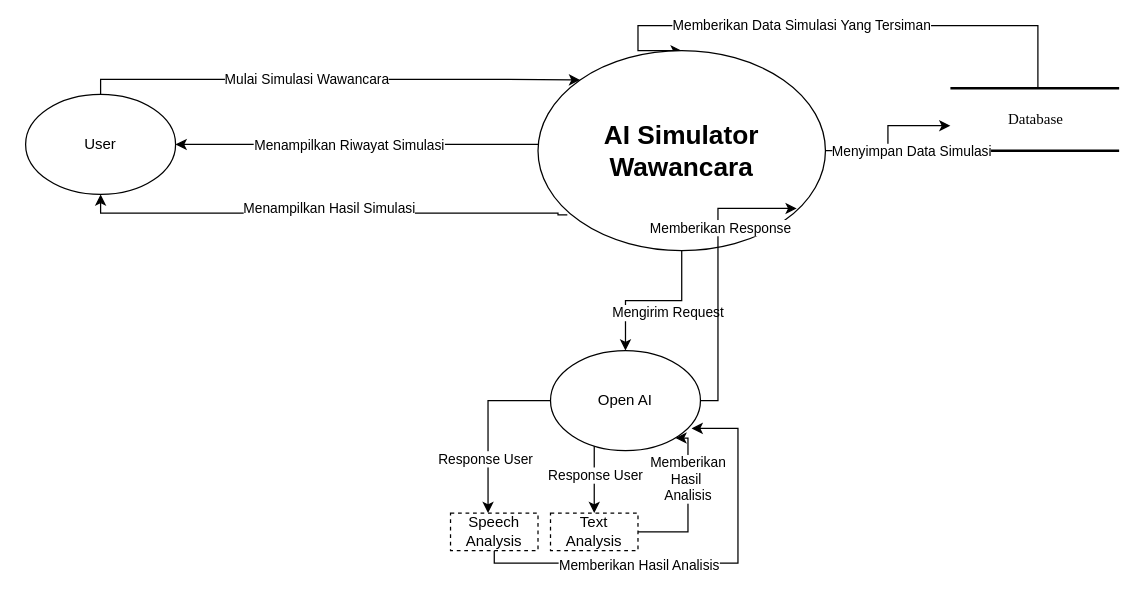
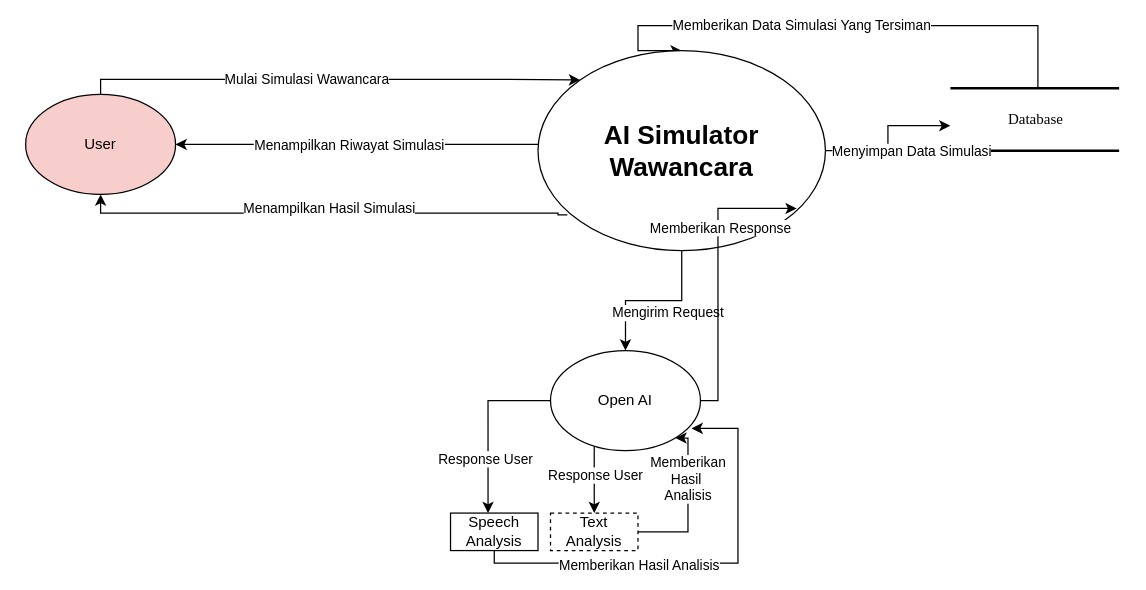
node "User": fillcolor #ffffff -> #f8cecc
node "Speech Analysis": style dashed -> solid
